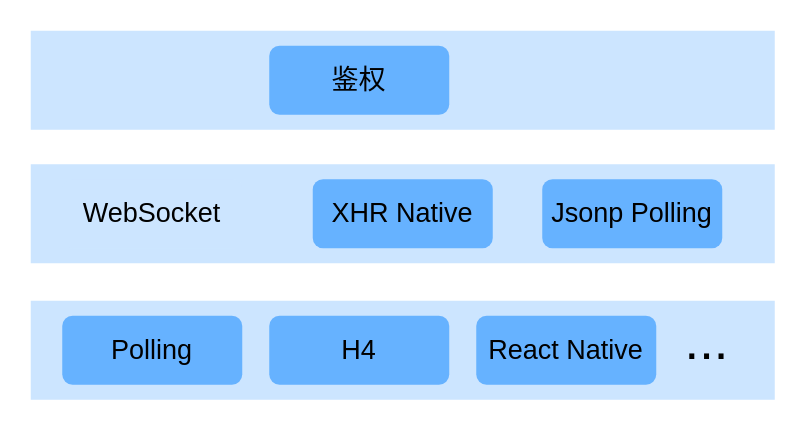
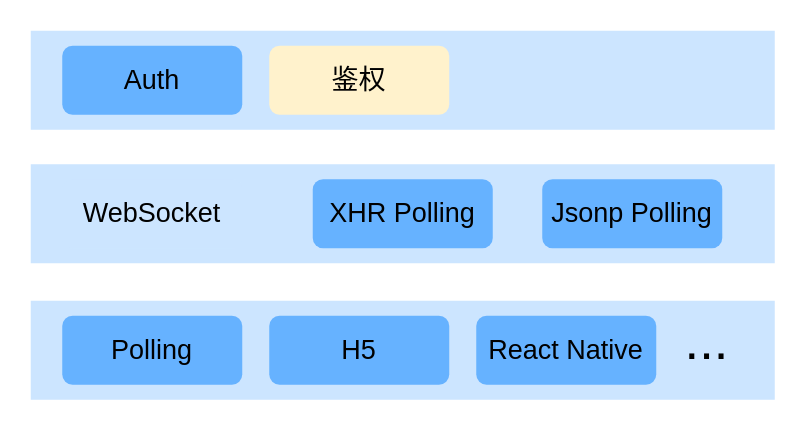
node "Auth": added
node "鉴权": fillcolor #66b2ff -> #fff2cc
node "XHR Native": label "XHR Native" -> "XHR Polling"
node "H4": label "H4" -> "H5"
